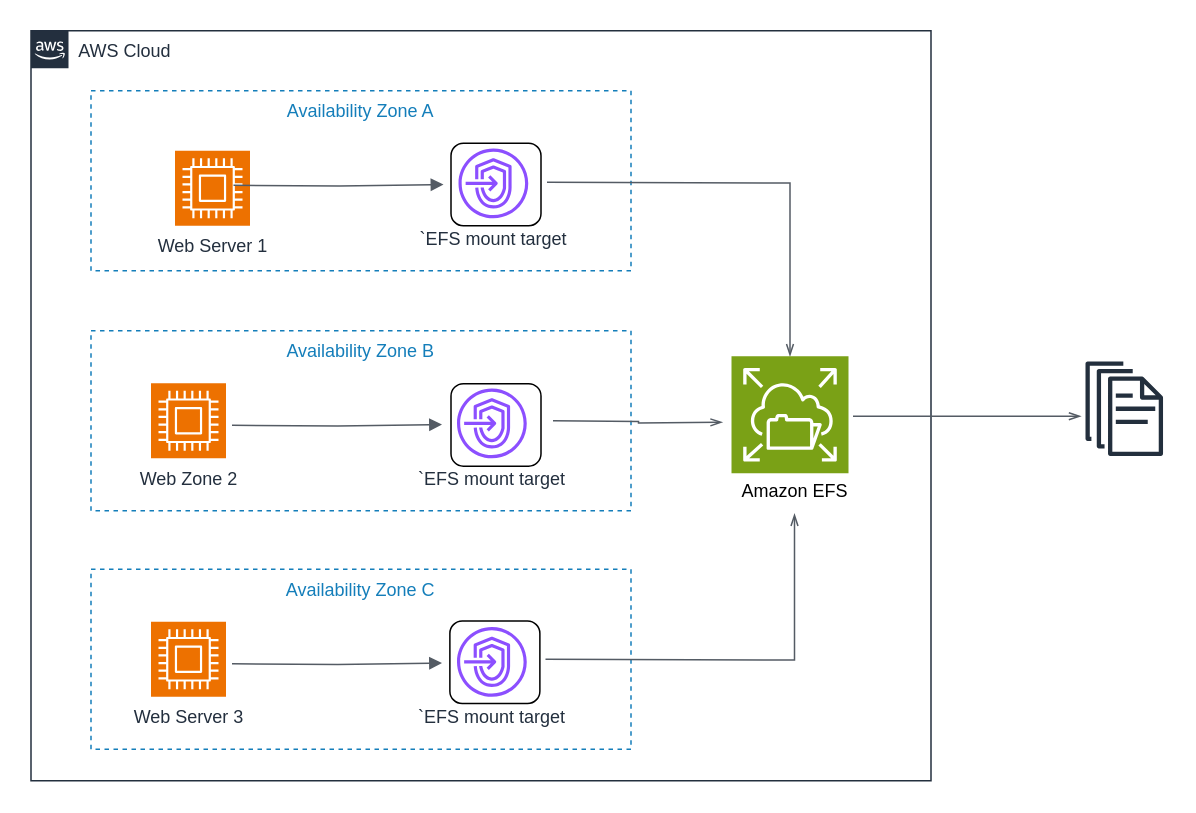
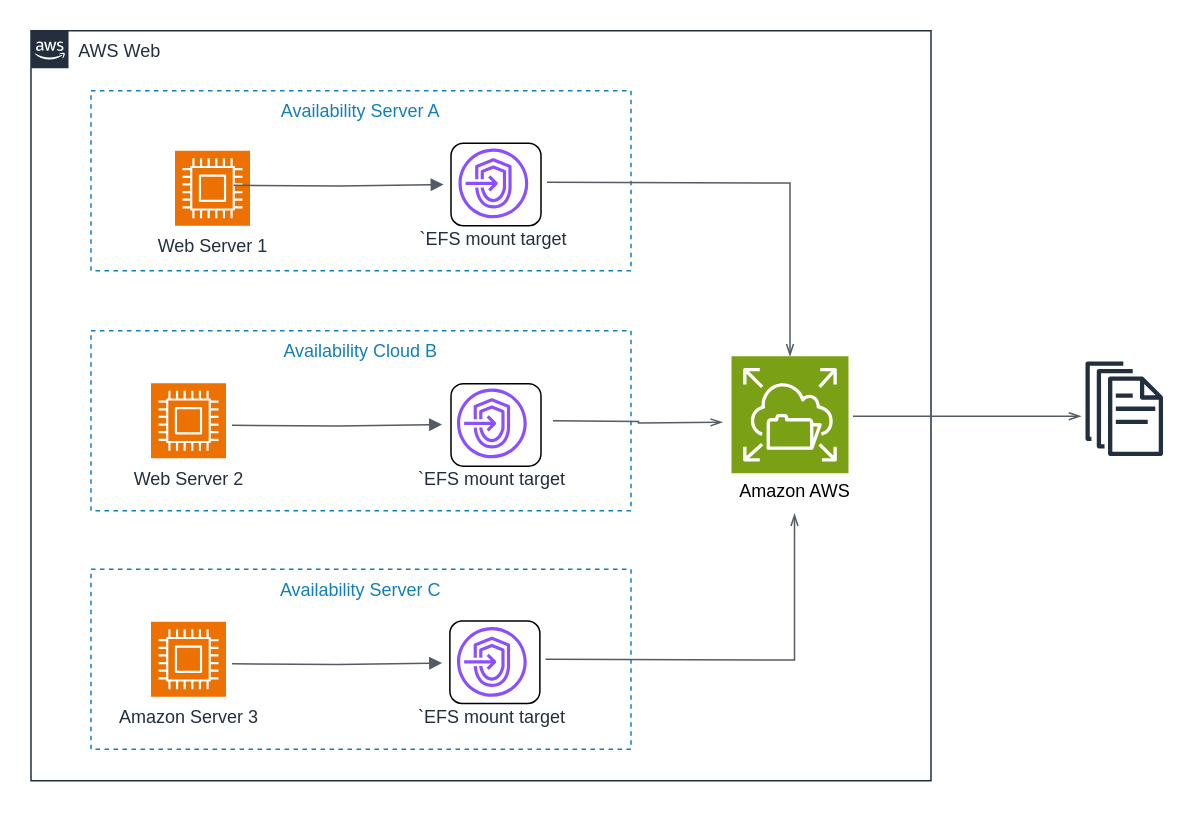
node "AWS Cloud": label "AWS Cloud" -> "AWS Web"
node "Availability Zone A": label "Availability Zone A" -> "Availability Server A"
node "Availability Zone B": label "Availability Zone B" -> "Availability Cloud B"
node "Web Zone 2": label "Web Zone 2" -> "Web Server 2"
node "Amazon EFS": label "Amazon EFS" -> "Amazon AWS"
node "Availability Zone C": label "Availability Zone C" -> "Availability Server C"
node "Web Server 3": label "Web Server 3" -> "Amazon Server 3"
